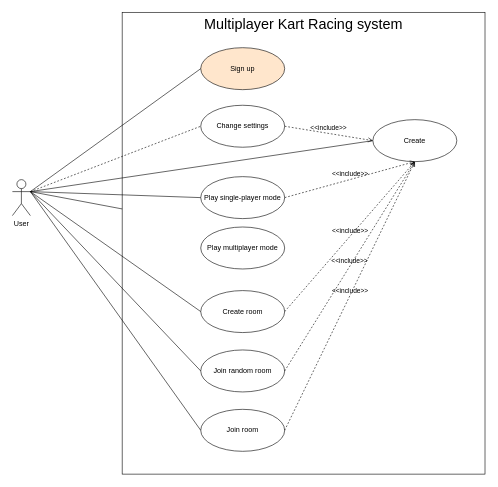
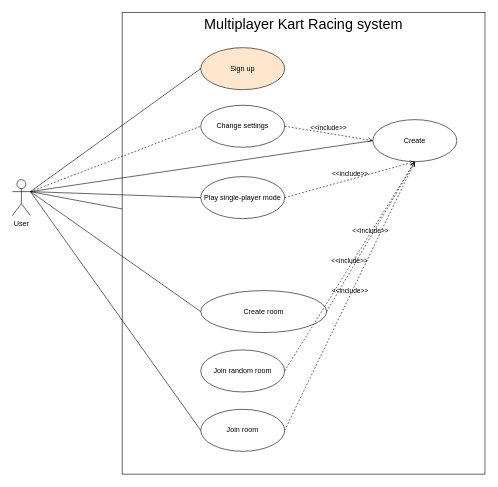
node "Play multiplayer mode": removed
edge "User" -- "Join random room": removed
node "Create room": size 84x42 -> 126x42
